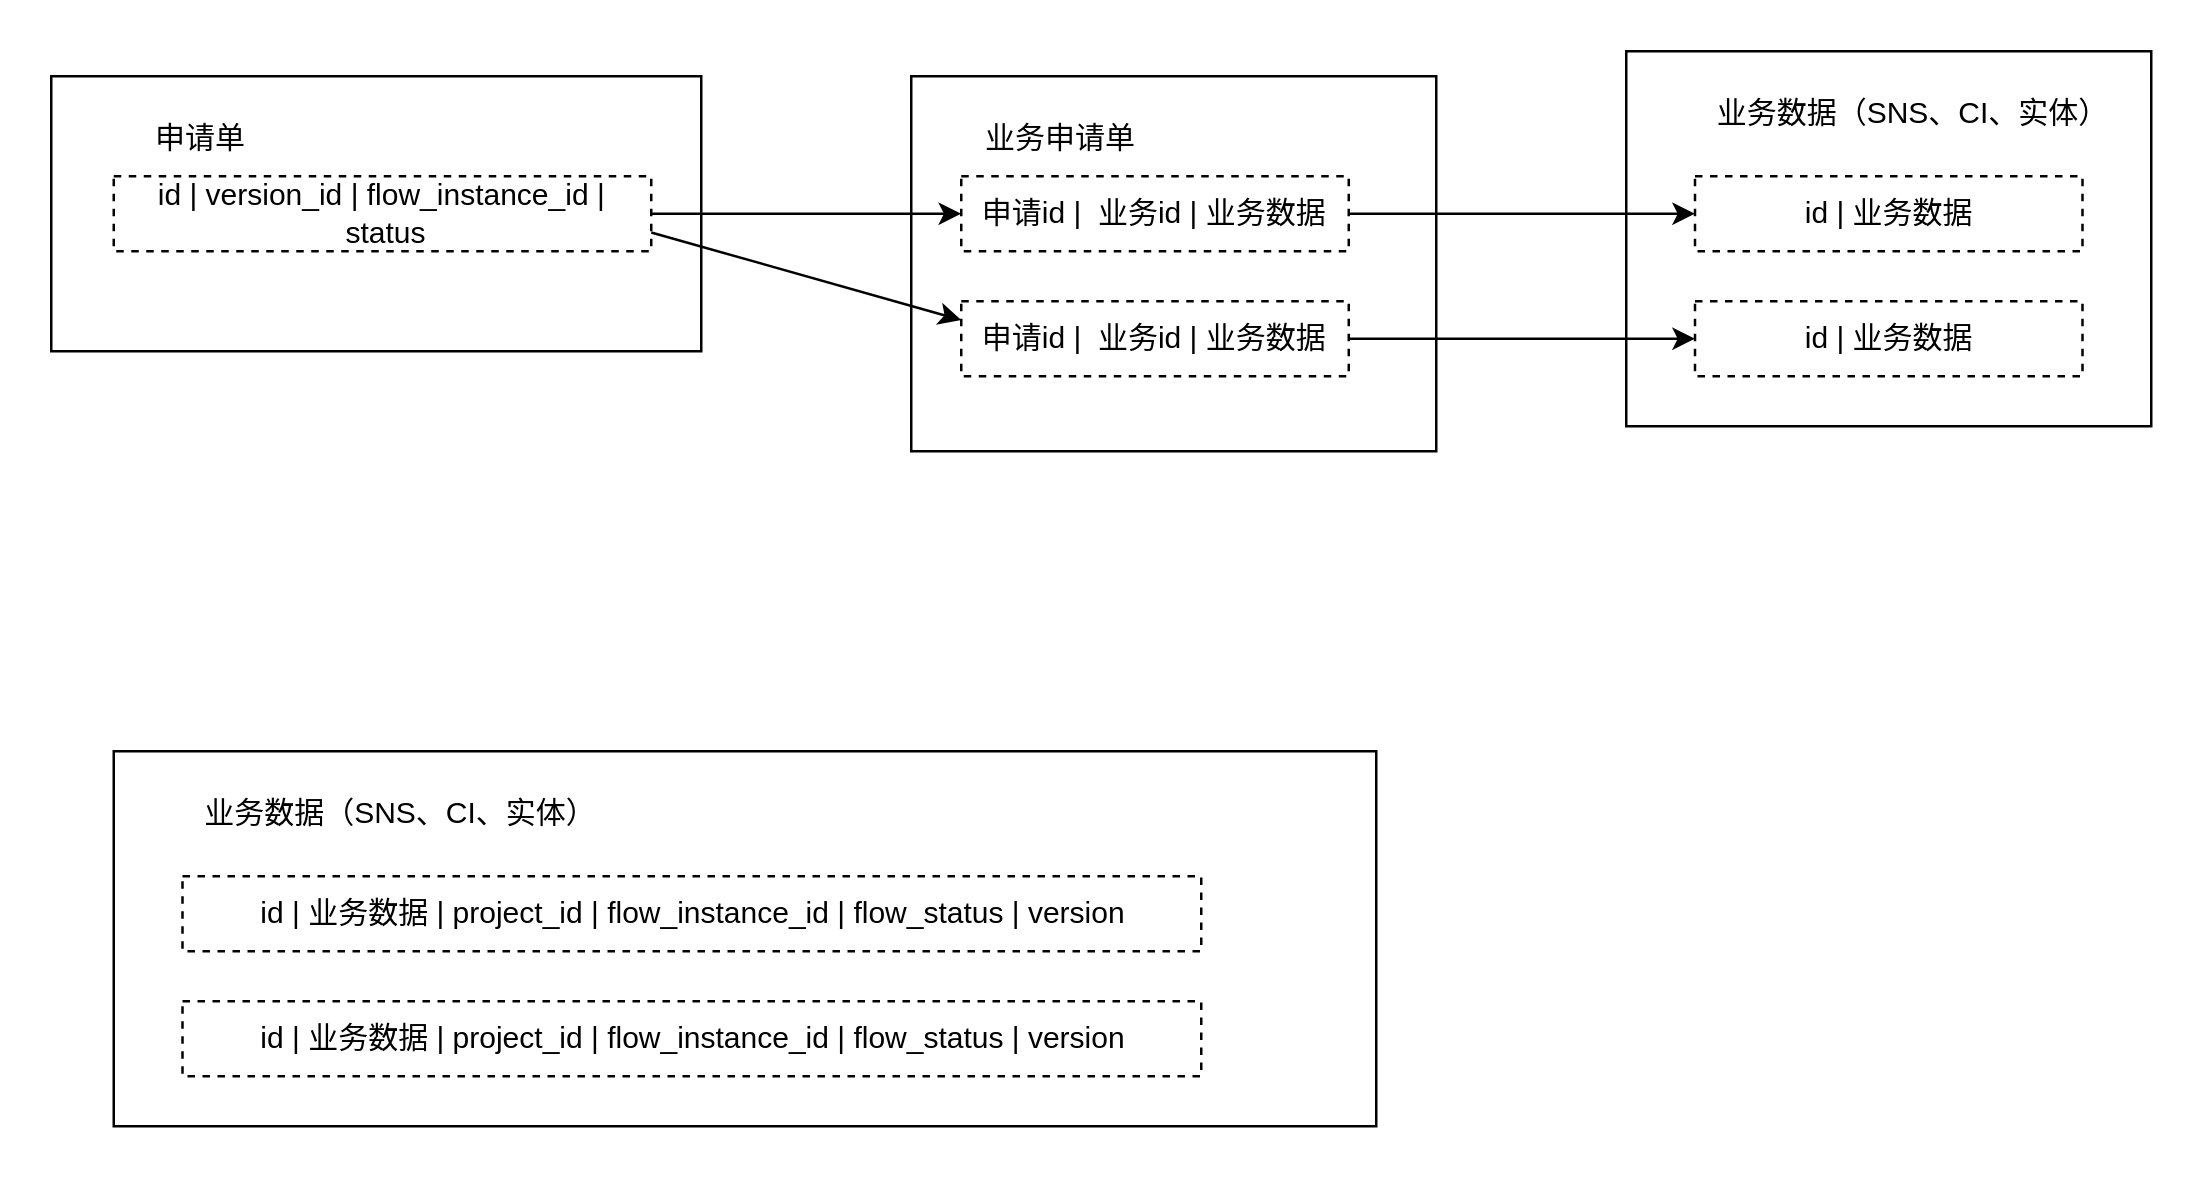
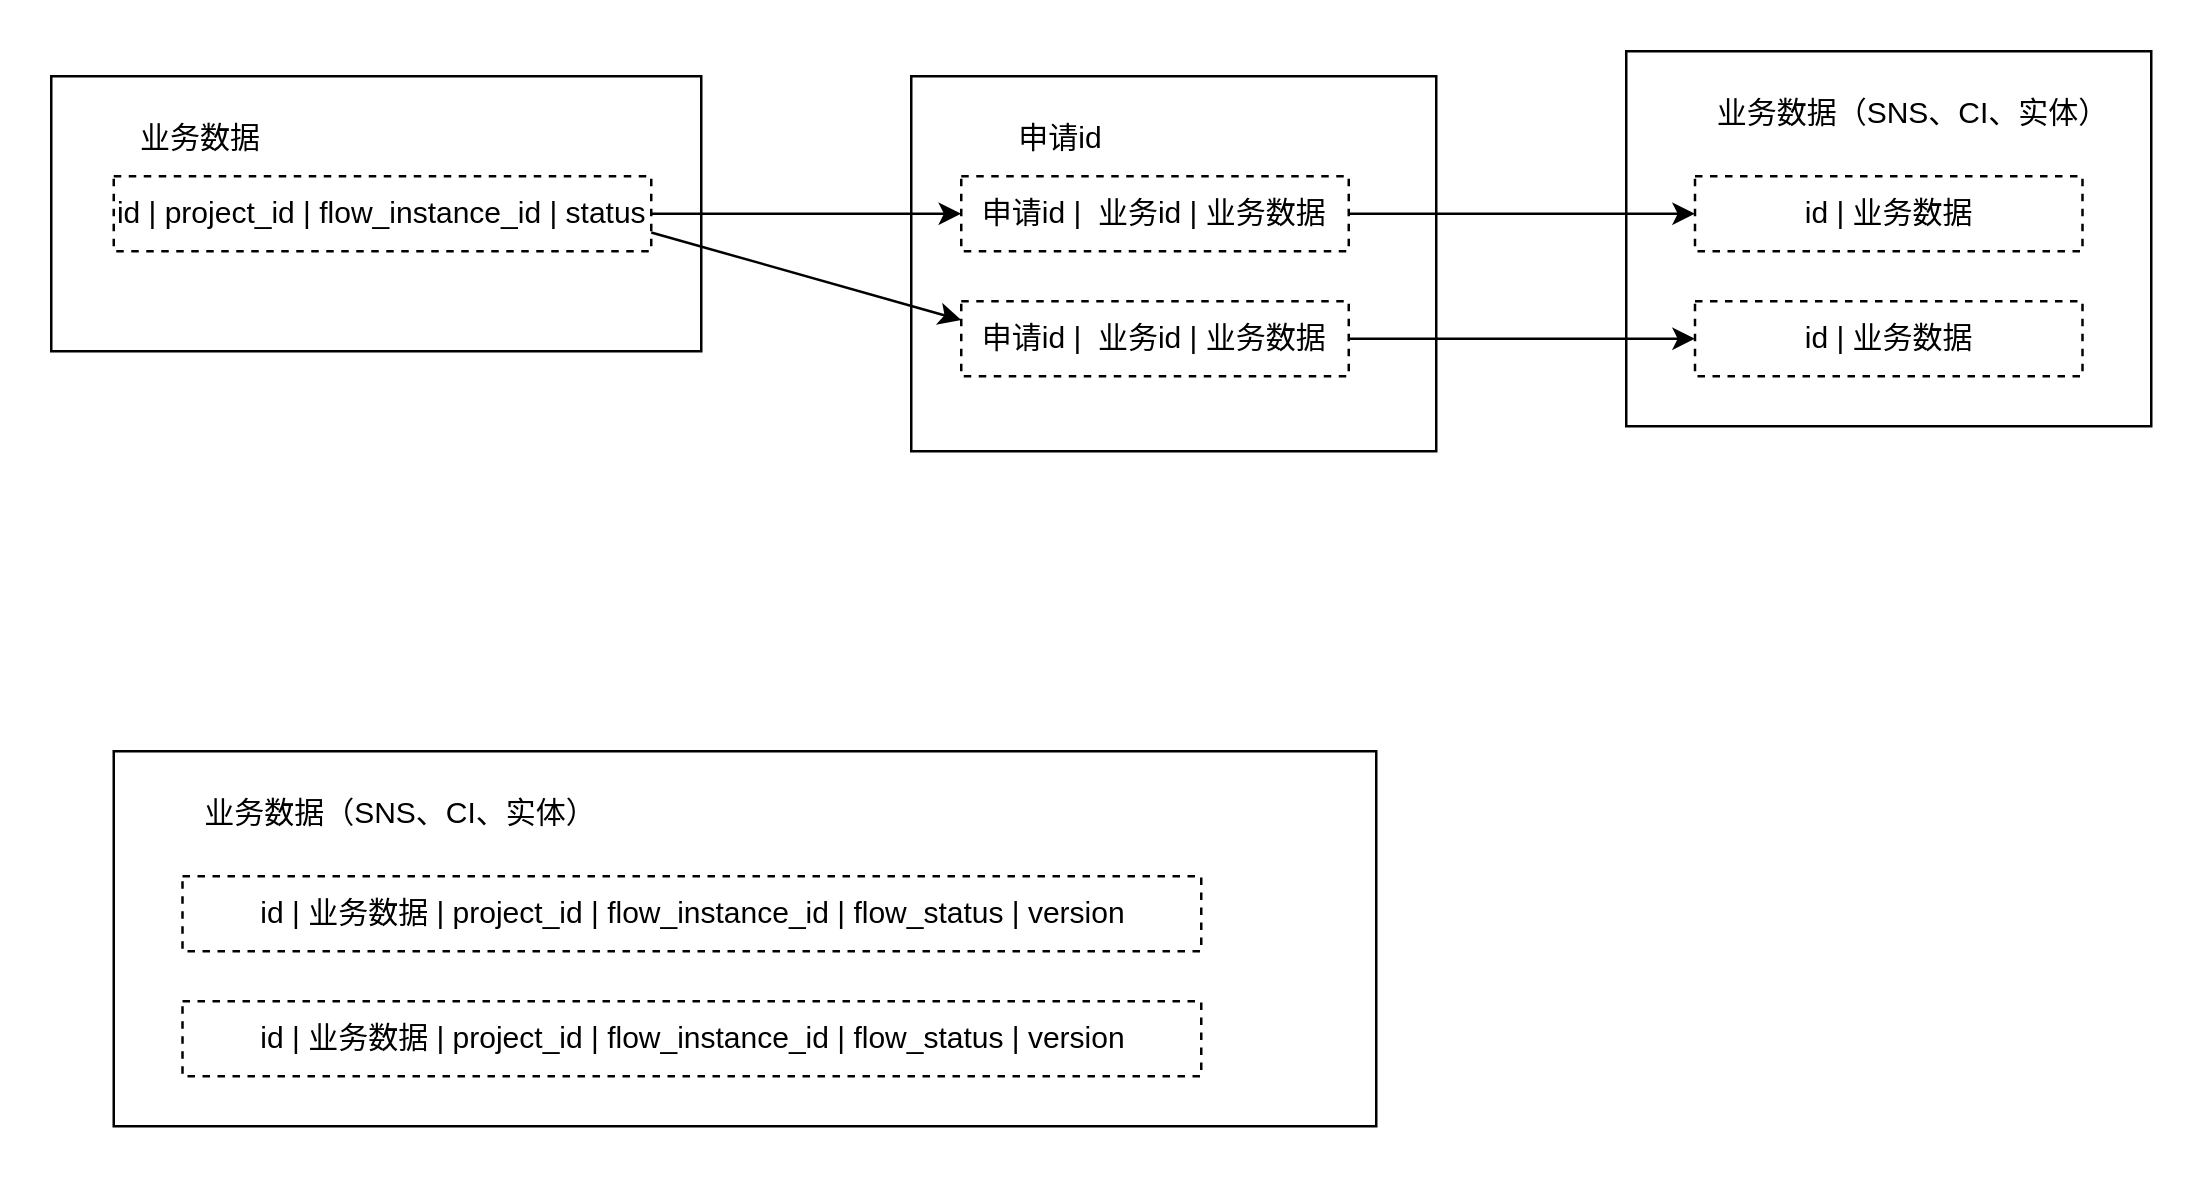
node "申请单": label "申请单" -> "业务数据"
node "业务申请单": label "业务申请单" -> "申请id"
node "id | version_id | flow_instance_id | status": label "id | version_id | flow_instance_id | status" -> "id | project_id | flow_instance_id | status"
